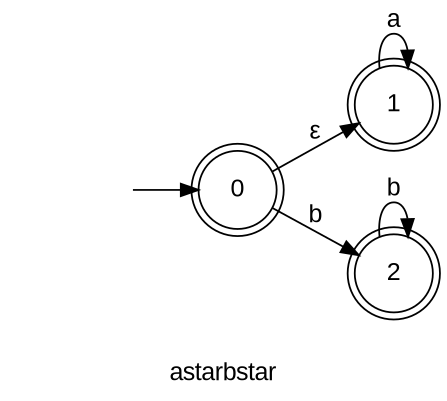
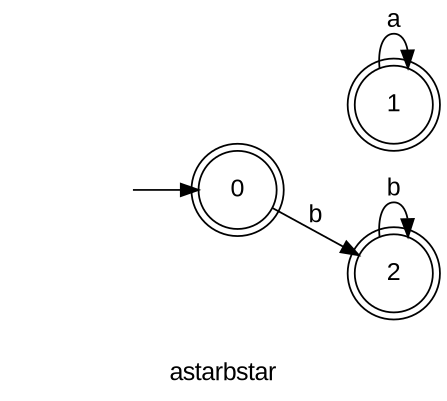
edge "0" -> "1": removed, label "ε"
